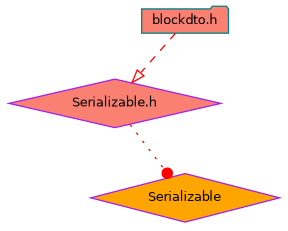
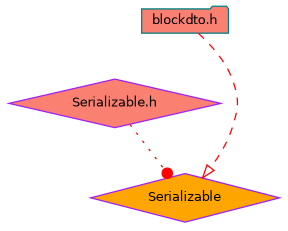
edge "blockdto.h" -> "Serializable.h": now "blockdto.h" -> "Serializable"
